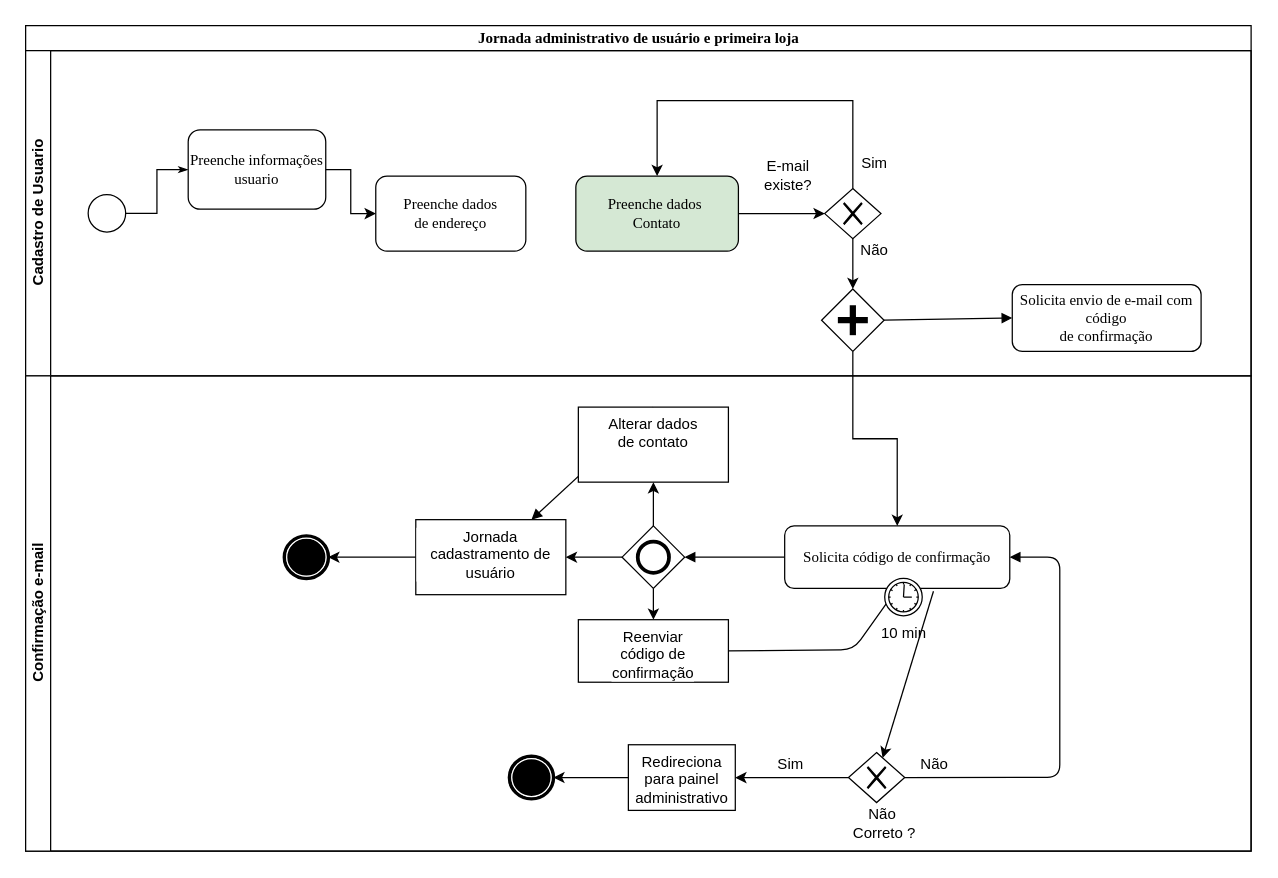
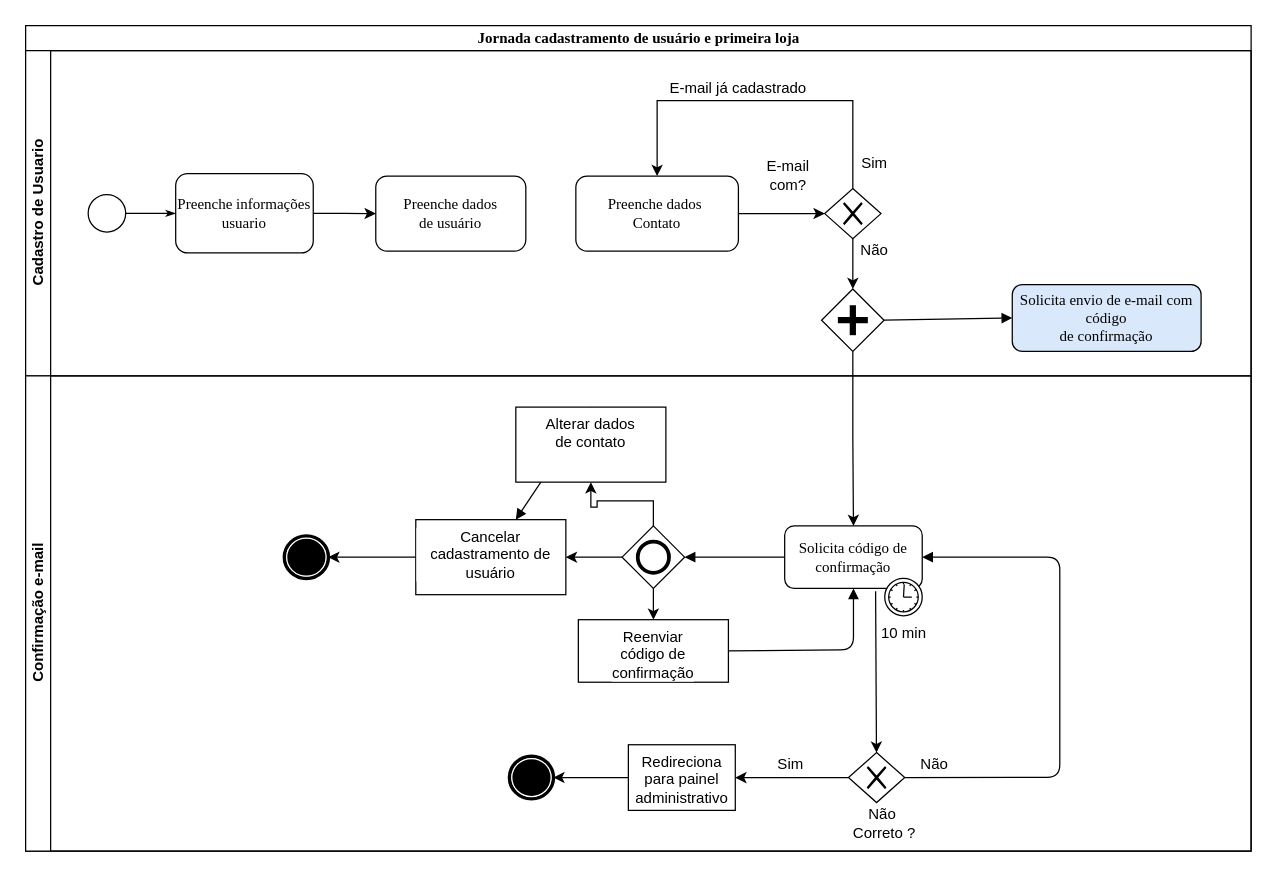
node "Jornada administrativo de usuário e primeira loja": label "Jornada administrativo de usuário e primeira loja" -> "Jornada cadastramento de usuário e primeira loja"
node "E-mail já cadastrado": added
node "Preenche informações usuario": moved (257, 169) -> (244, 213)
node "E-mail existe?": label "E-mail existe?" -> "E-mail com?"
node "Preenche dados de endereço": label "Preenche dados de endereço" -> "Preenche dados de usuário"
node "Preenche dados Contato": fillcolor #d5e8d4 -> #ffffff
node "Solicita envio de e-mail com código de confirmação": fillcolor #ffffff -> #dae8fc
node "Alterar dados de contato": moved (653, 444) -> (591, 444)
node "Jornada cadastramento de usuário": label "Jornada cadastramento de usuário" -> "Cancelar cadastramento de usuário"
node "Solicita código de confirmação": size 225x63 -> 138x63
